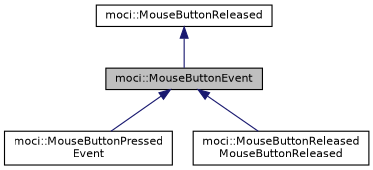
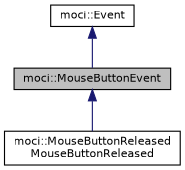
node "moci::MouseButtonReleased": label "moci::MouseButtonReleased" -> "moci::Event"
node "moci::MouseButtonPressed Event": removed
